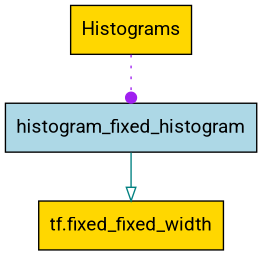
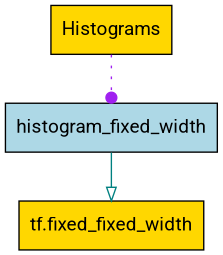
node "histogram_fixed_histogram": label "histogram_fixed_histogram" -> "histogram_fixed_width"
